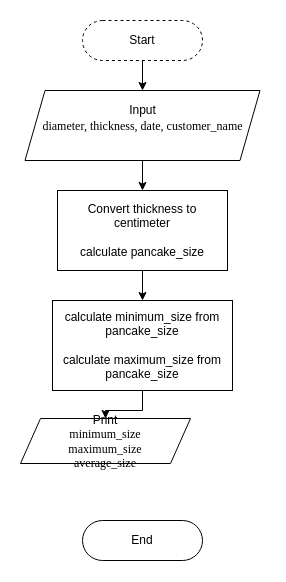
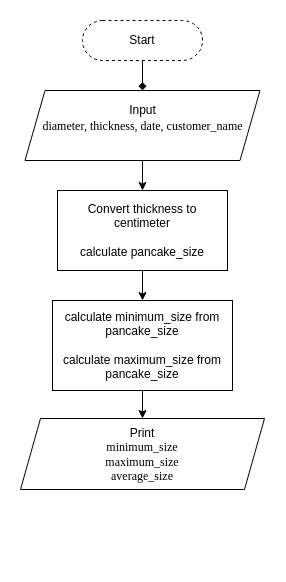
edge "Start" -> "Input diameter, thickness, date, customer_name": arrowhead classic -> diamond
node "Print minimum_size maximum_size average_size": size 170x45 -> 244x71
node "End": removed
